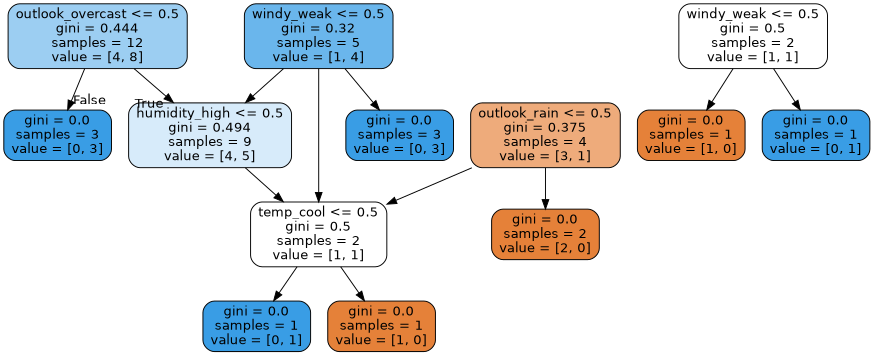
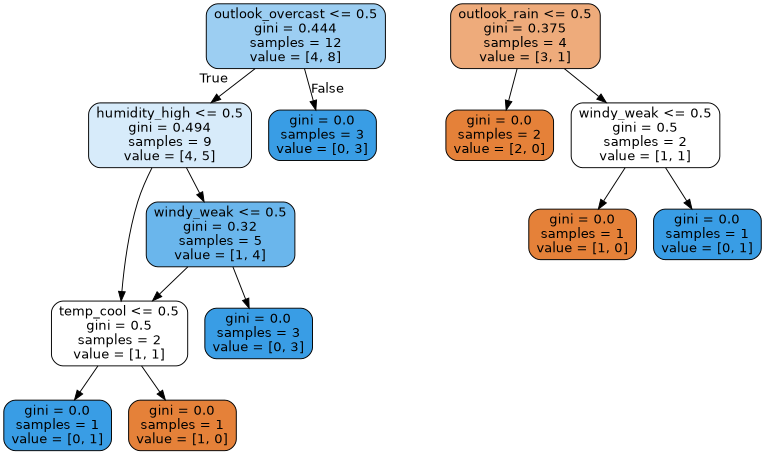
edge "windy_weak <= 0.5 gini = 0.32 samples = 5 value = [1, 4]" -> "humidity_high <= 0.5 gini = 0.494 samples = 9 value = [4, 5]": reversed
edge "outlook_rain <= 0.5 gini = 0.375 samples = 4 value = [3, 1]" -> "temp_cool <= 0.5 gini = 0.5 samples = 2 value = [1, 1]": now "outlook_rain <= 0.5 gini = 0.375 samples = 4 value = [3, 1]" -> "windy_weak <= 0.5 gini = 0.5 samples = 2 value = [1, 1]"
